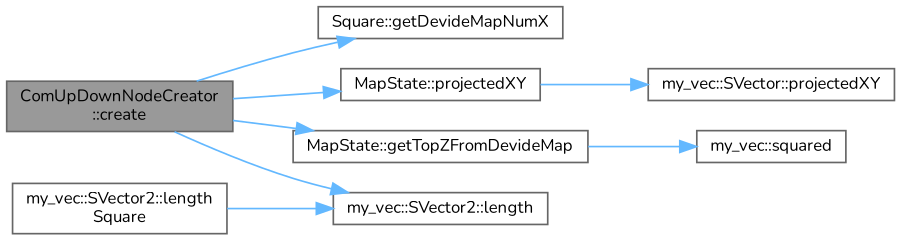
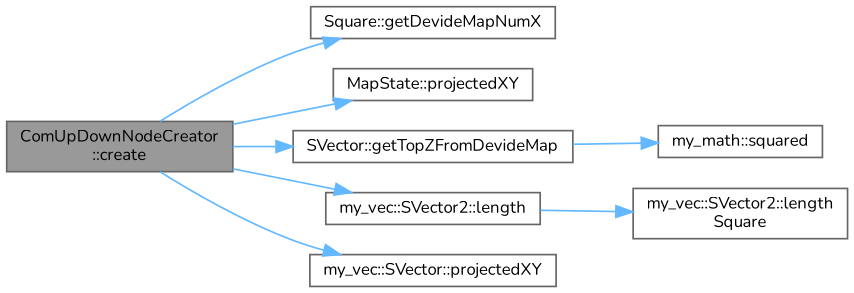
edge "MapState::projectedXY" -> "my_vec::SVector::projectedXY": now "ComUpDownNodeCreator ::create" -> "my_vec::SVector::projectedXY"
node "MapState::getTopZFromDevideMap": label "MapState::getTopZFromDevideMap" -> "SVector::getTopZFromDevideMap"
node "my_vec::squared": label "my_vec::squared" -> "my_math::squared"
edge "my_vec::SVector2::length Square" -> "my_vec::SVector2::length": reversed
